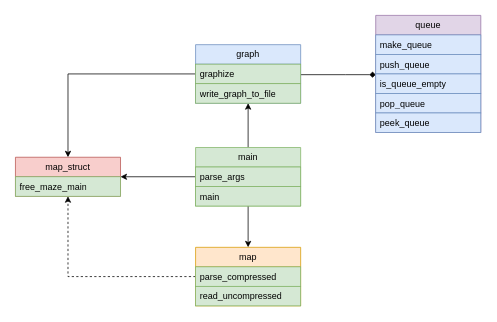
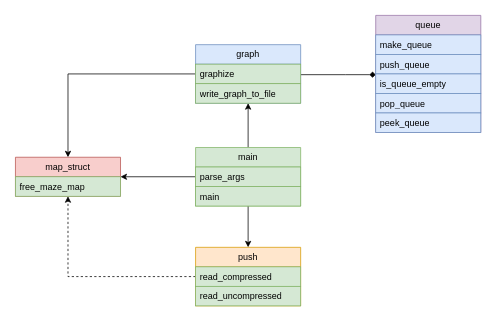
node "free_maze_main": label "free_maze_main" -> "free_maze_map"
node "map": label "map" -> "push"
node "parse_compressed": label "parse_compressed" -> "read_compressed"
